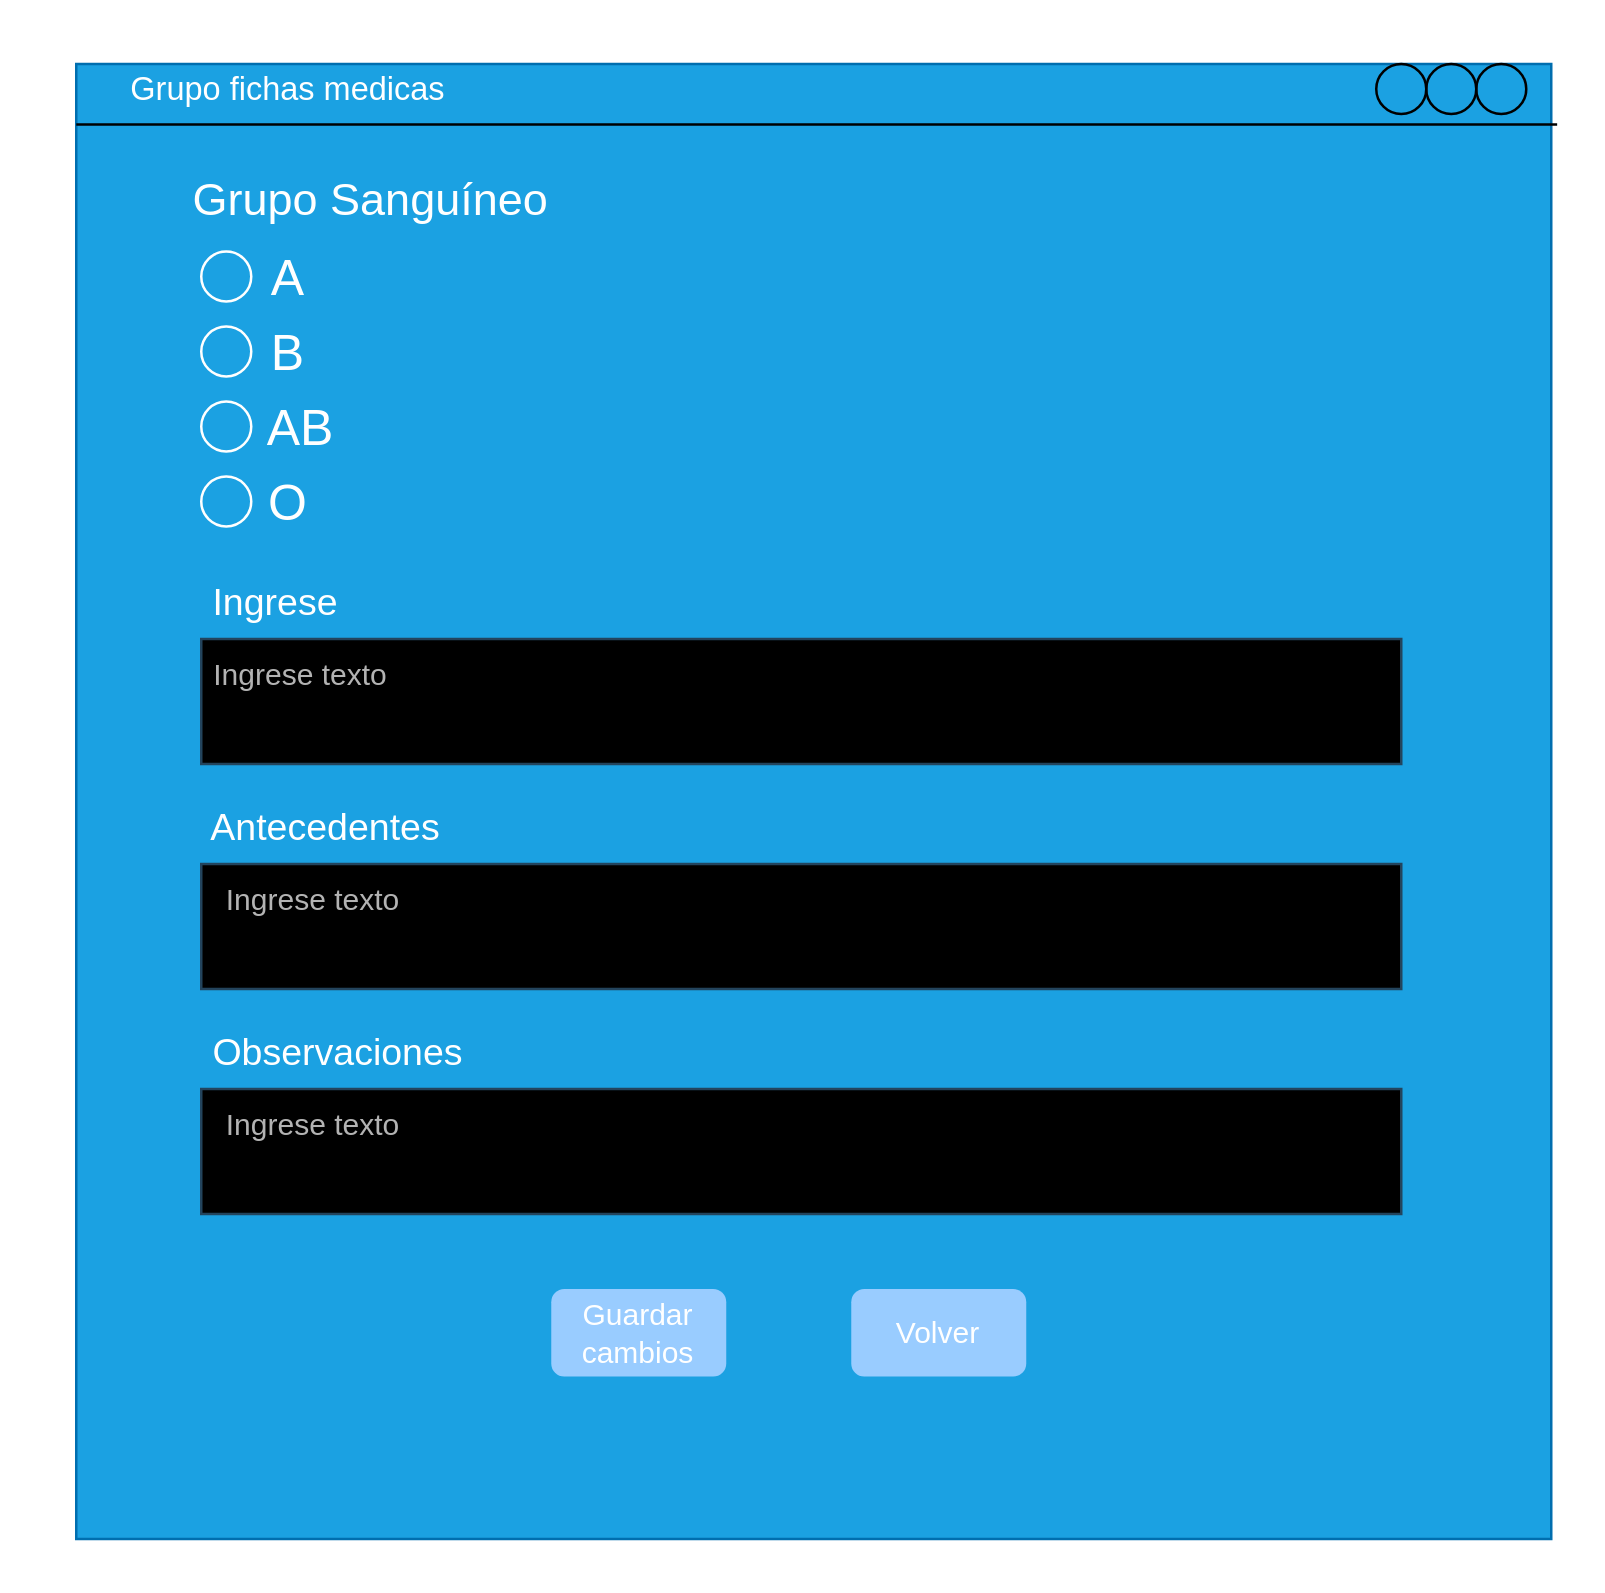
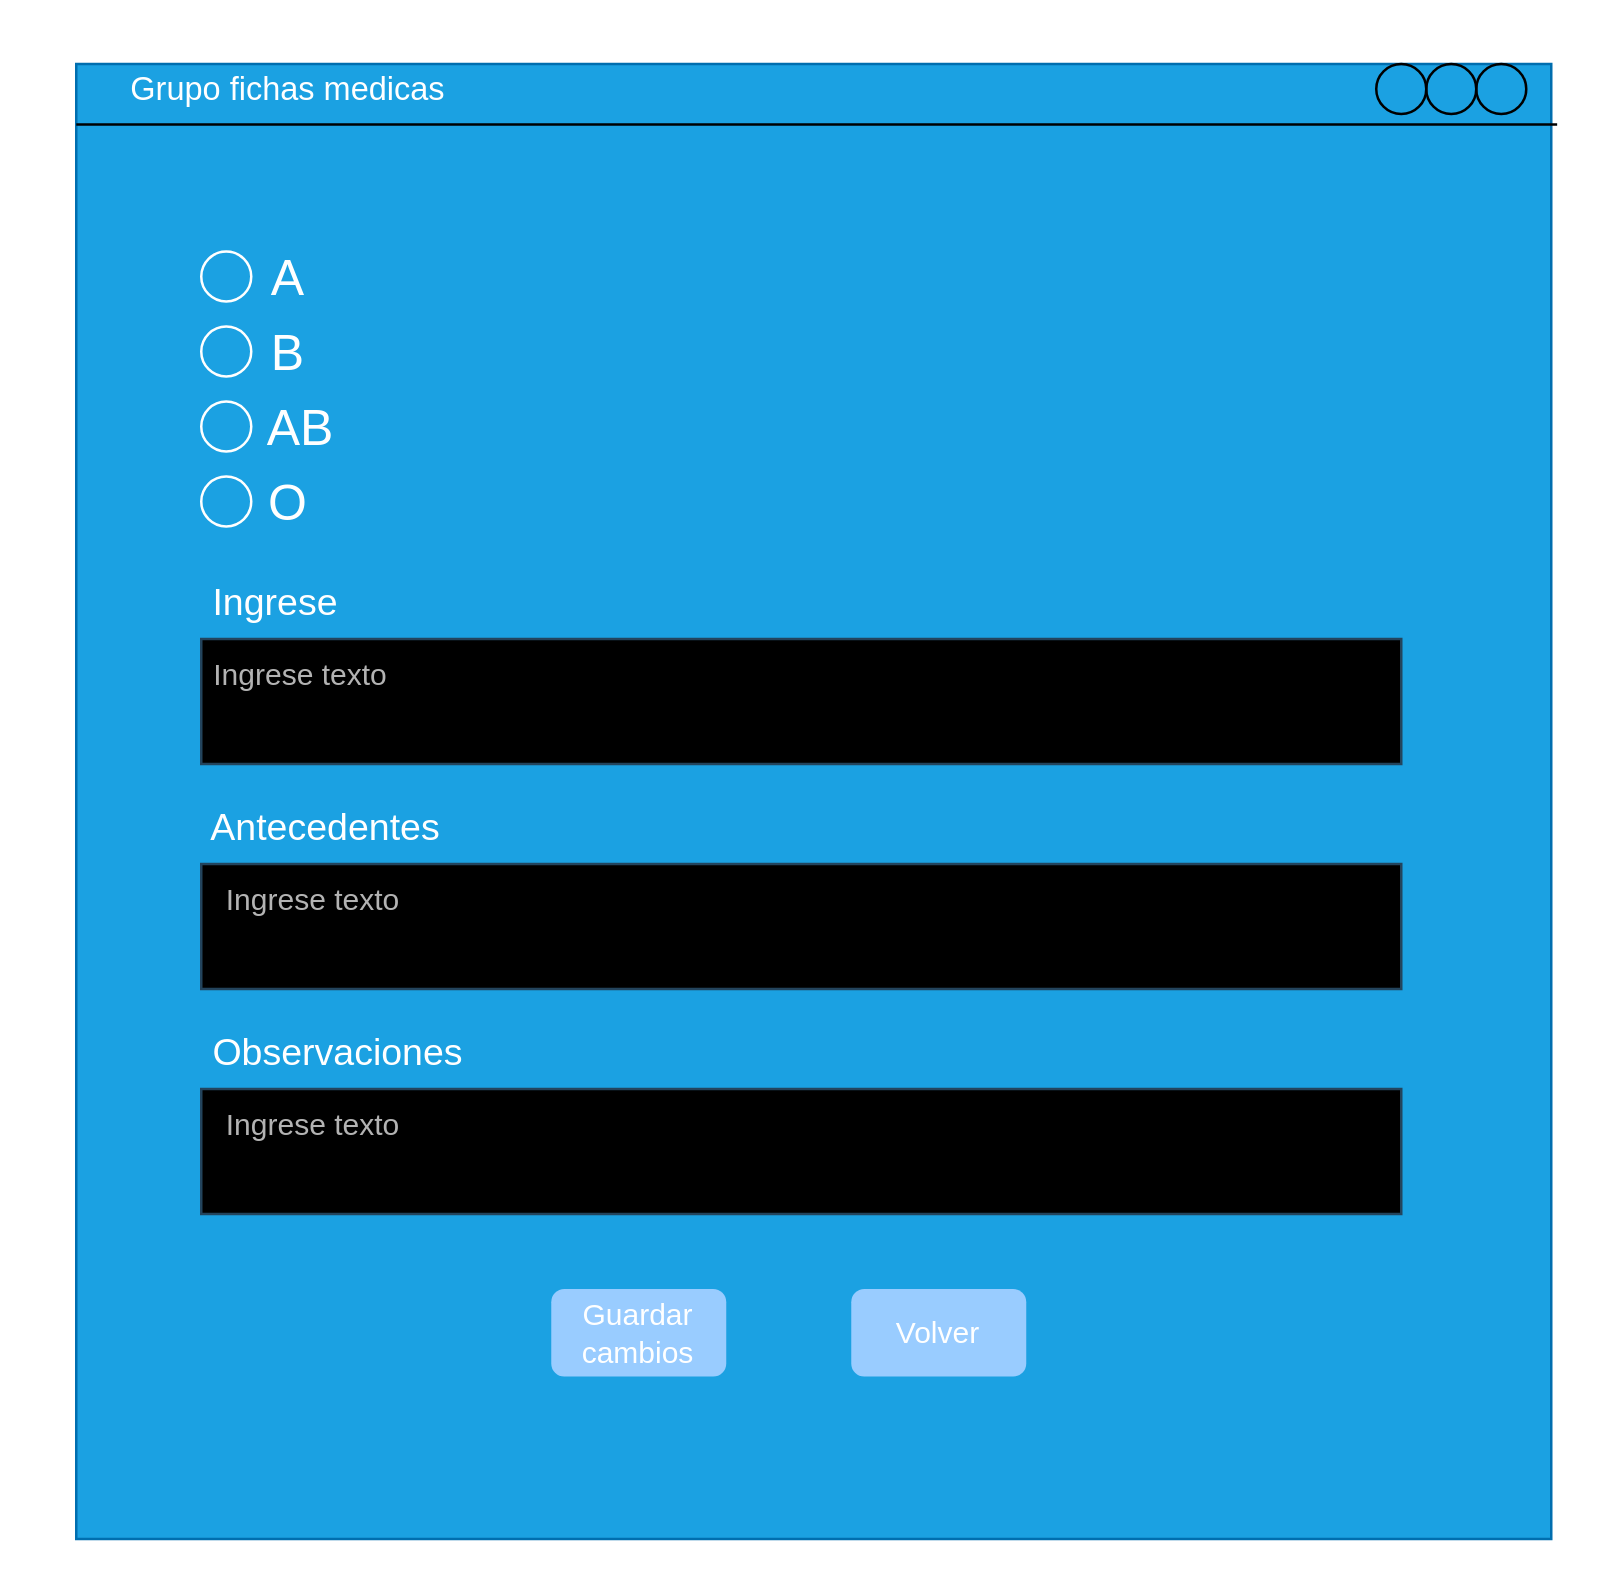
node "Grupo Sanguíneo": removed
